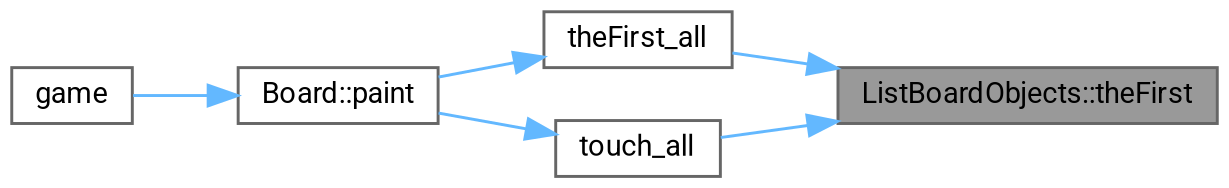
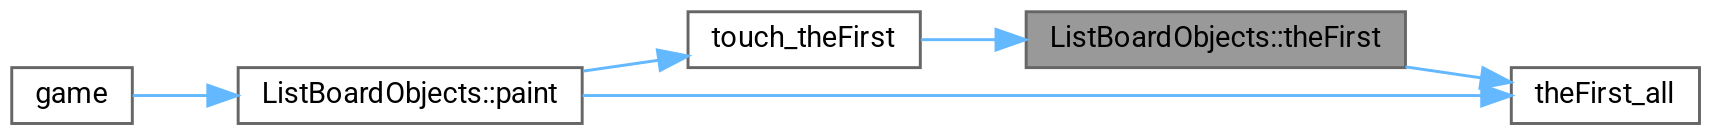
edge "theFirst_all" -> "ListBoardObjects::theFirst": reversed
node "Board::paint": label "Board::paint" -> "ListBoardObjects::paint"
node "touch_all": label "touch_all" -> "touch_theFirst"
